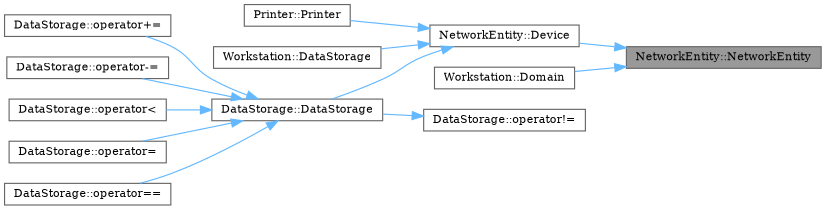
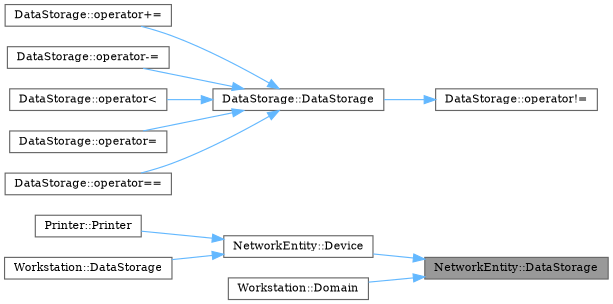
node "NetworkEntity::NetworkEntity": label "NetworkEntity::NetworkEntity" -> "NetworkEntity::DataStorage"
edge "DataStorage::DataStorage" -> "NetworkEntity::Device": removed
